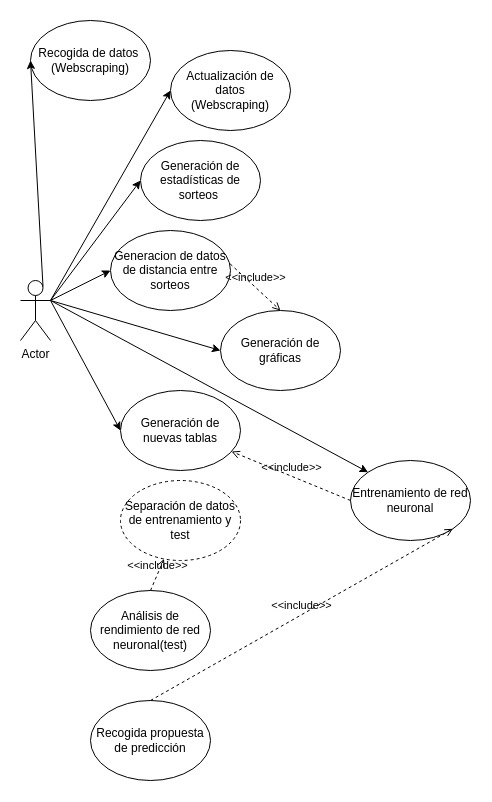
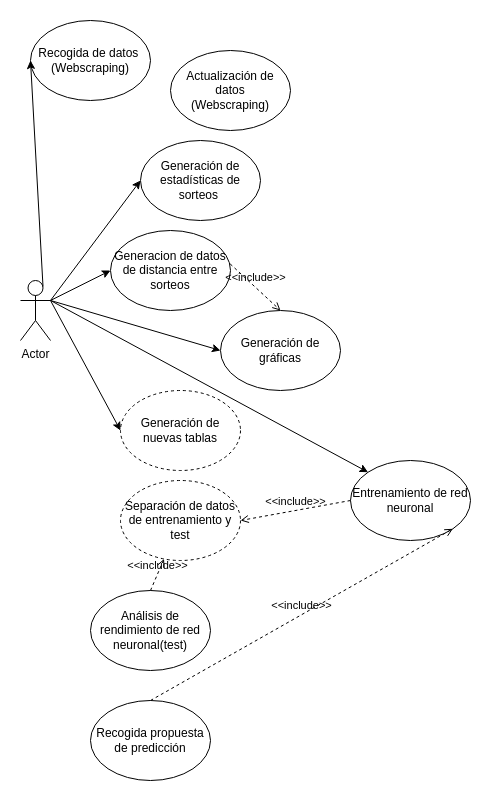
edge "Actor" -> "Actualización de datos (Webscraping)": removed
node "Generación de nuevas tablas": style solid -> dashed
edge "Entrenamiento de red neuronal" -> "Generación de nuevas tablas": now "Entrenamiento de red neuronal" -> "Separación de datos de entrenamiento y test"
